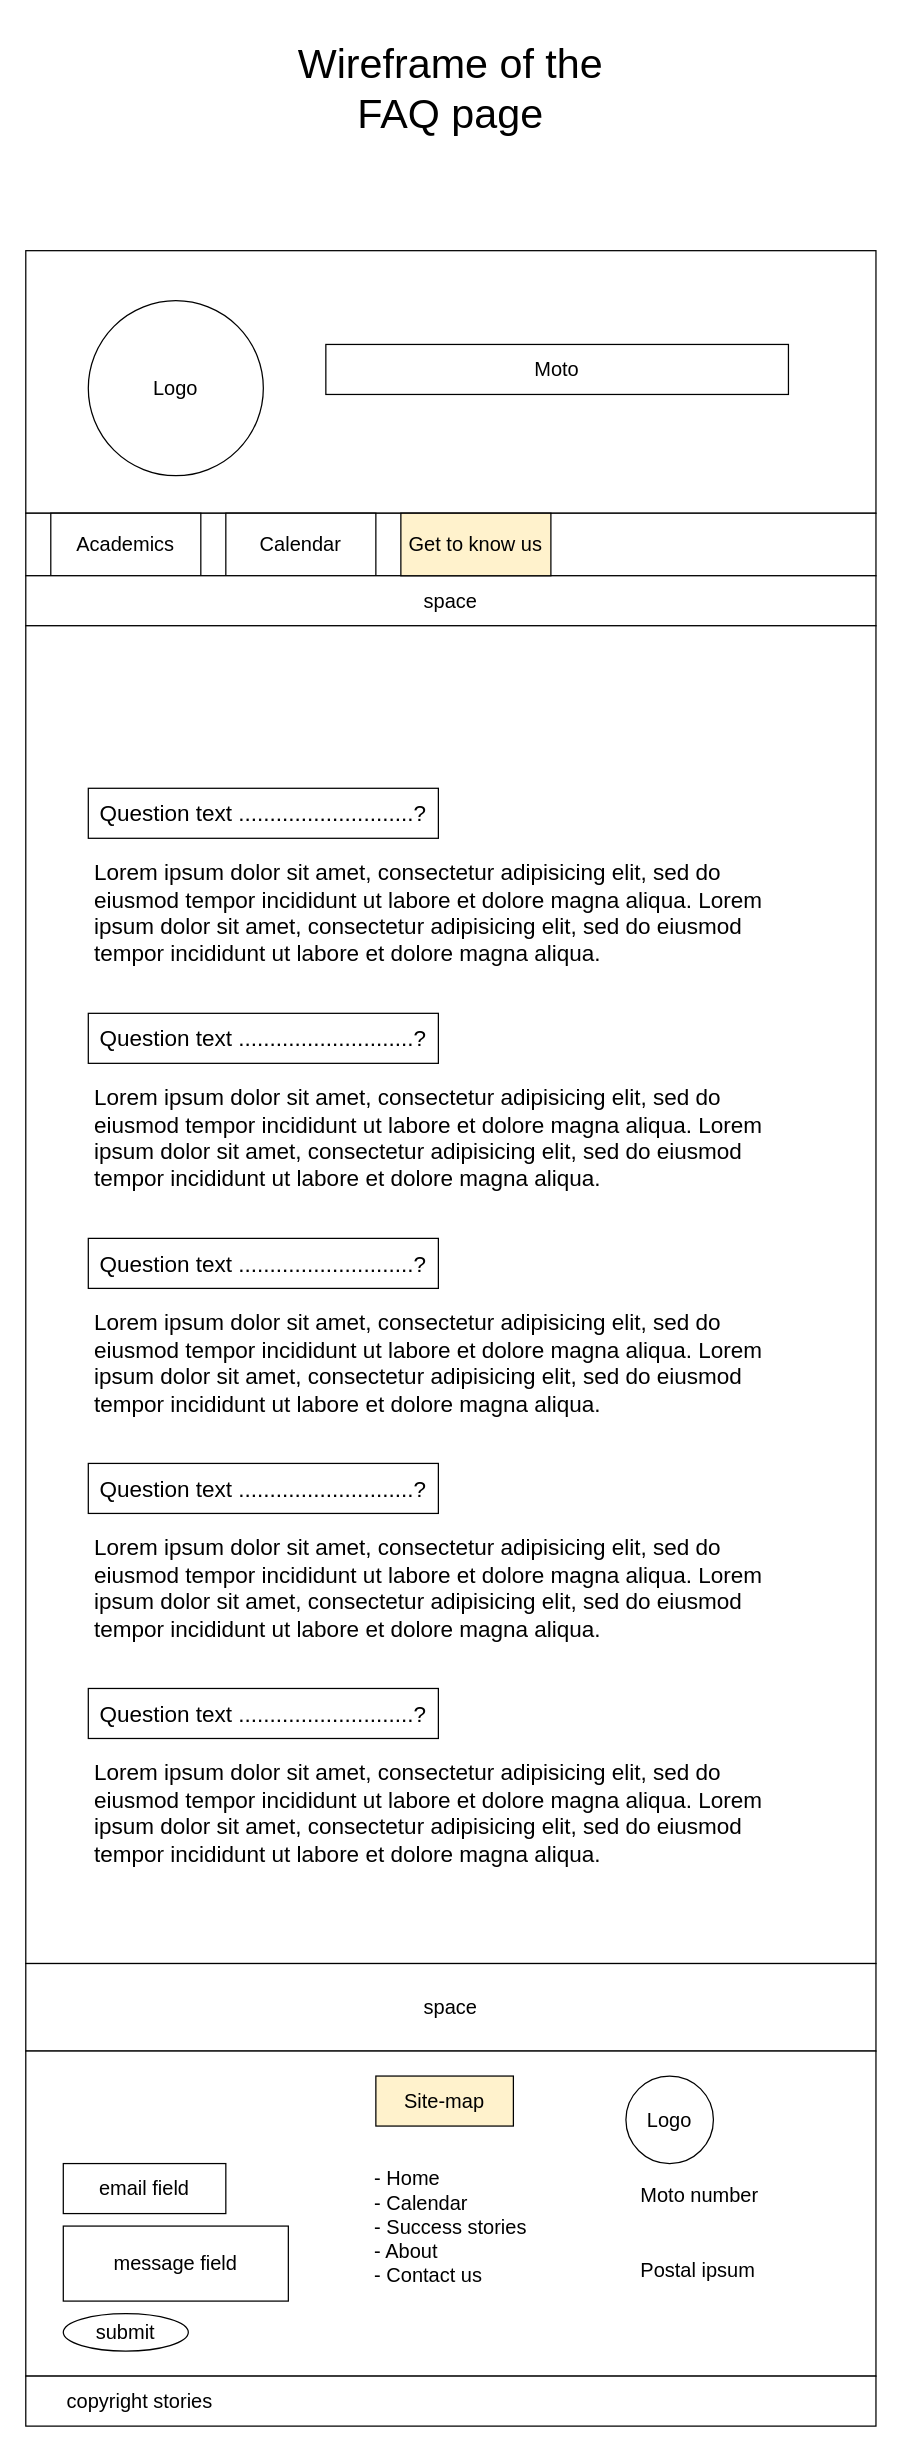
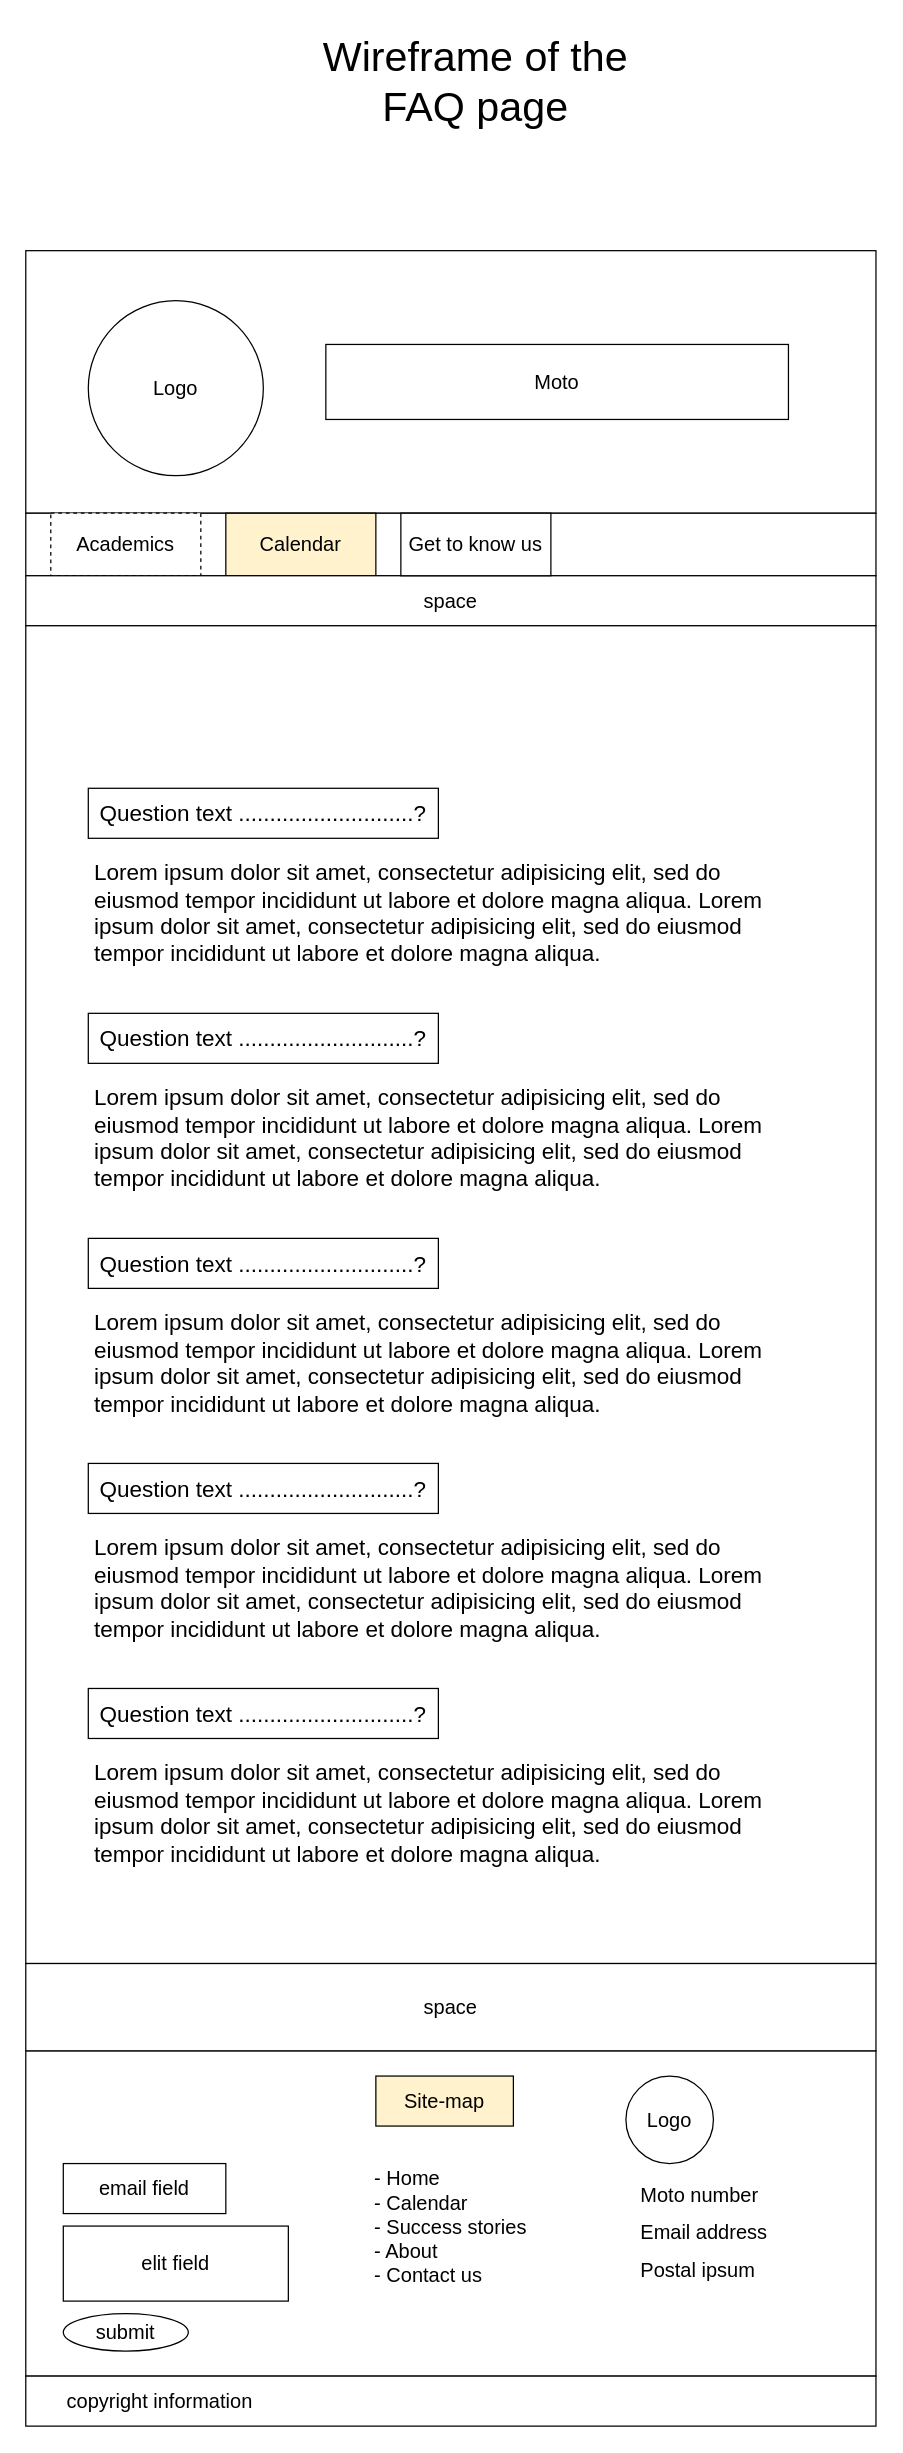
node "Wireframe of the FAQ page": moved (451, 88) -> (476, 82)
node "Moto": size 463x50 -> 463x75
node "Academics": style solid -> dashed
node "Calendar": fillcolor #ffffff -> #fff2cc
node "Get to know us": fillcolor #fff2cc -> #ffffff
node "Email address": added
node "message field": label "message field" -> "elit field"
node "copyright stories": label "copyright stories" -> "copyright information"
